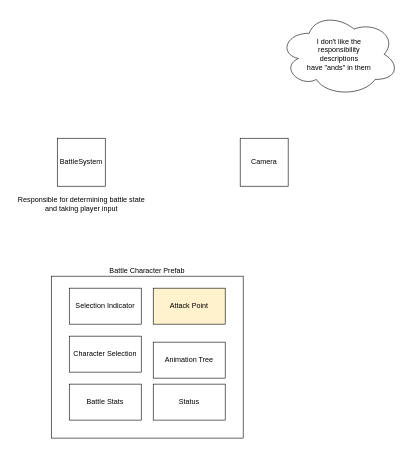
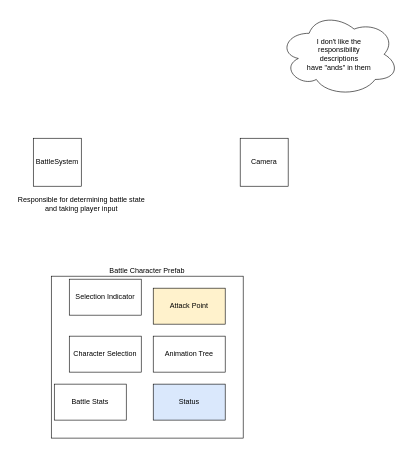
node "BattleSystem": moved (81, 162) -> (57, 162)
node "Selection Indicator": moved (105, 306) -> (105, 297)
node "Animation Tree": moved (189, 360) -> (189, 354)
node "Battle Stats": moved (105, 402) -> (90, 402)
node "Status": fillcolor #ffffff -> #dae8fc
